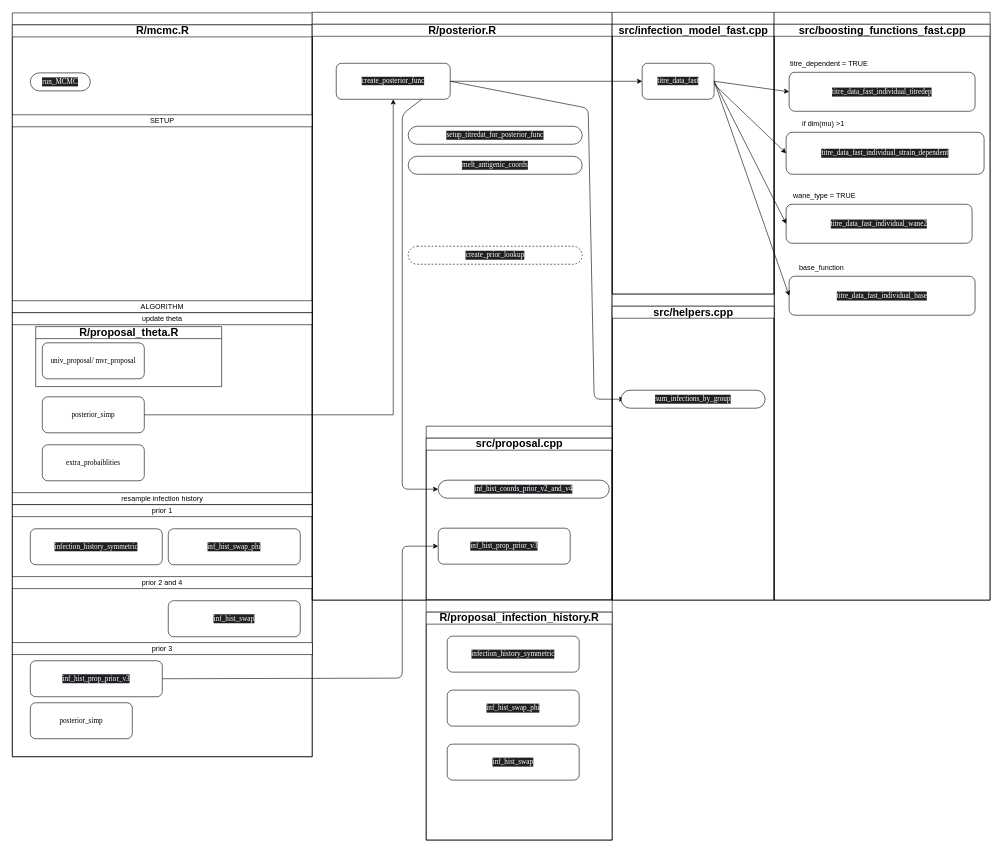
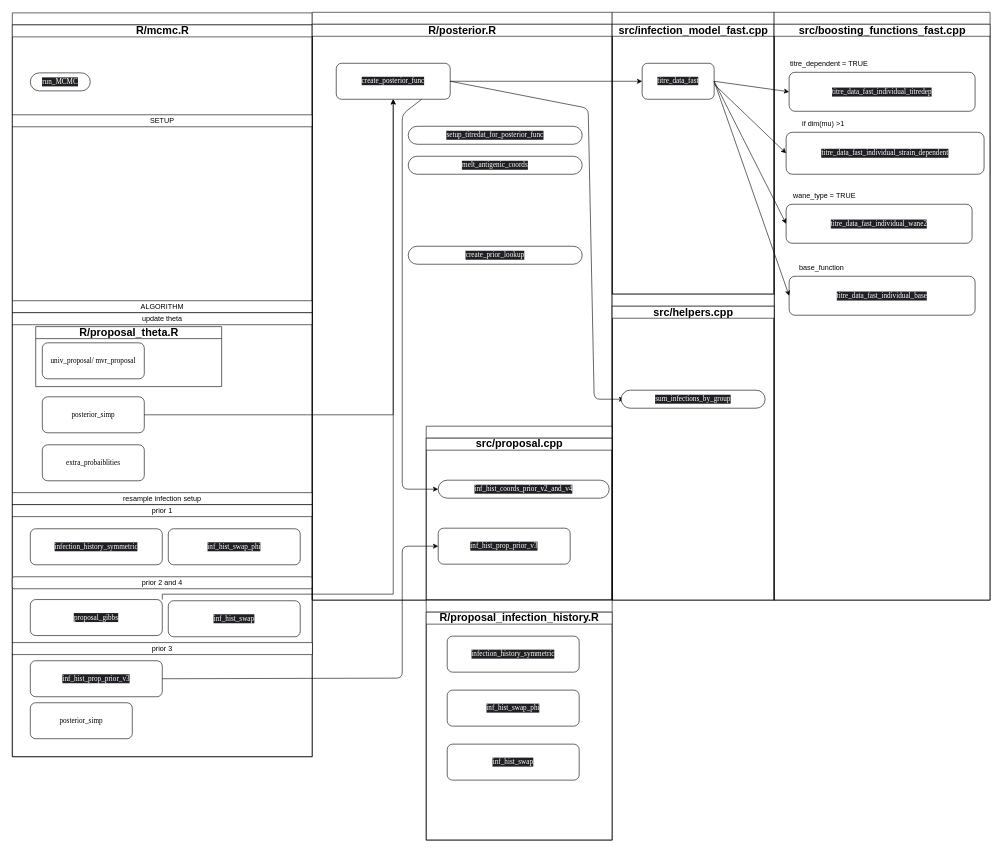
node "create_prior_lookup": style dashed -> solid
node "resample infection history": label "resample infection history" -> "resample infection setup"
node "prior 2 and 4": shape rectangle -> rounded rectangle
edge "proposal_gibbs" -> "create_posterior_func": added
node "proposal_gibbs": added
